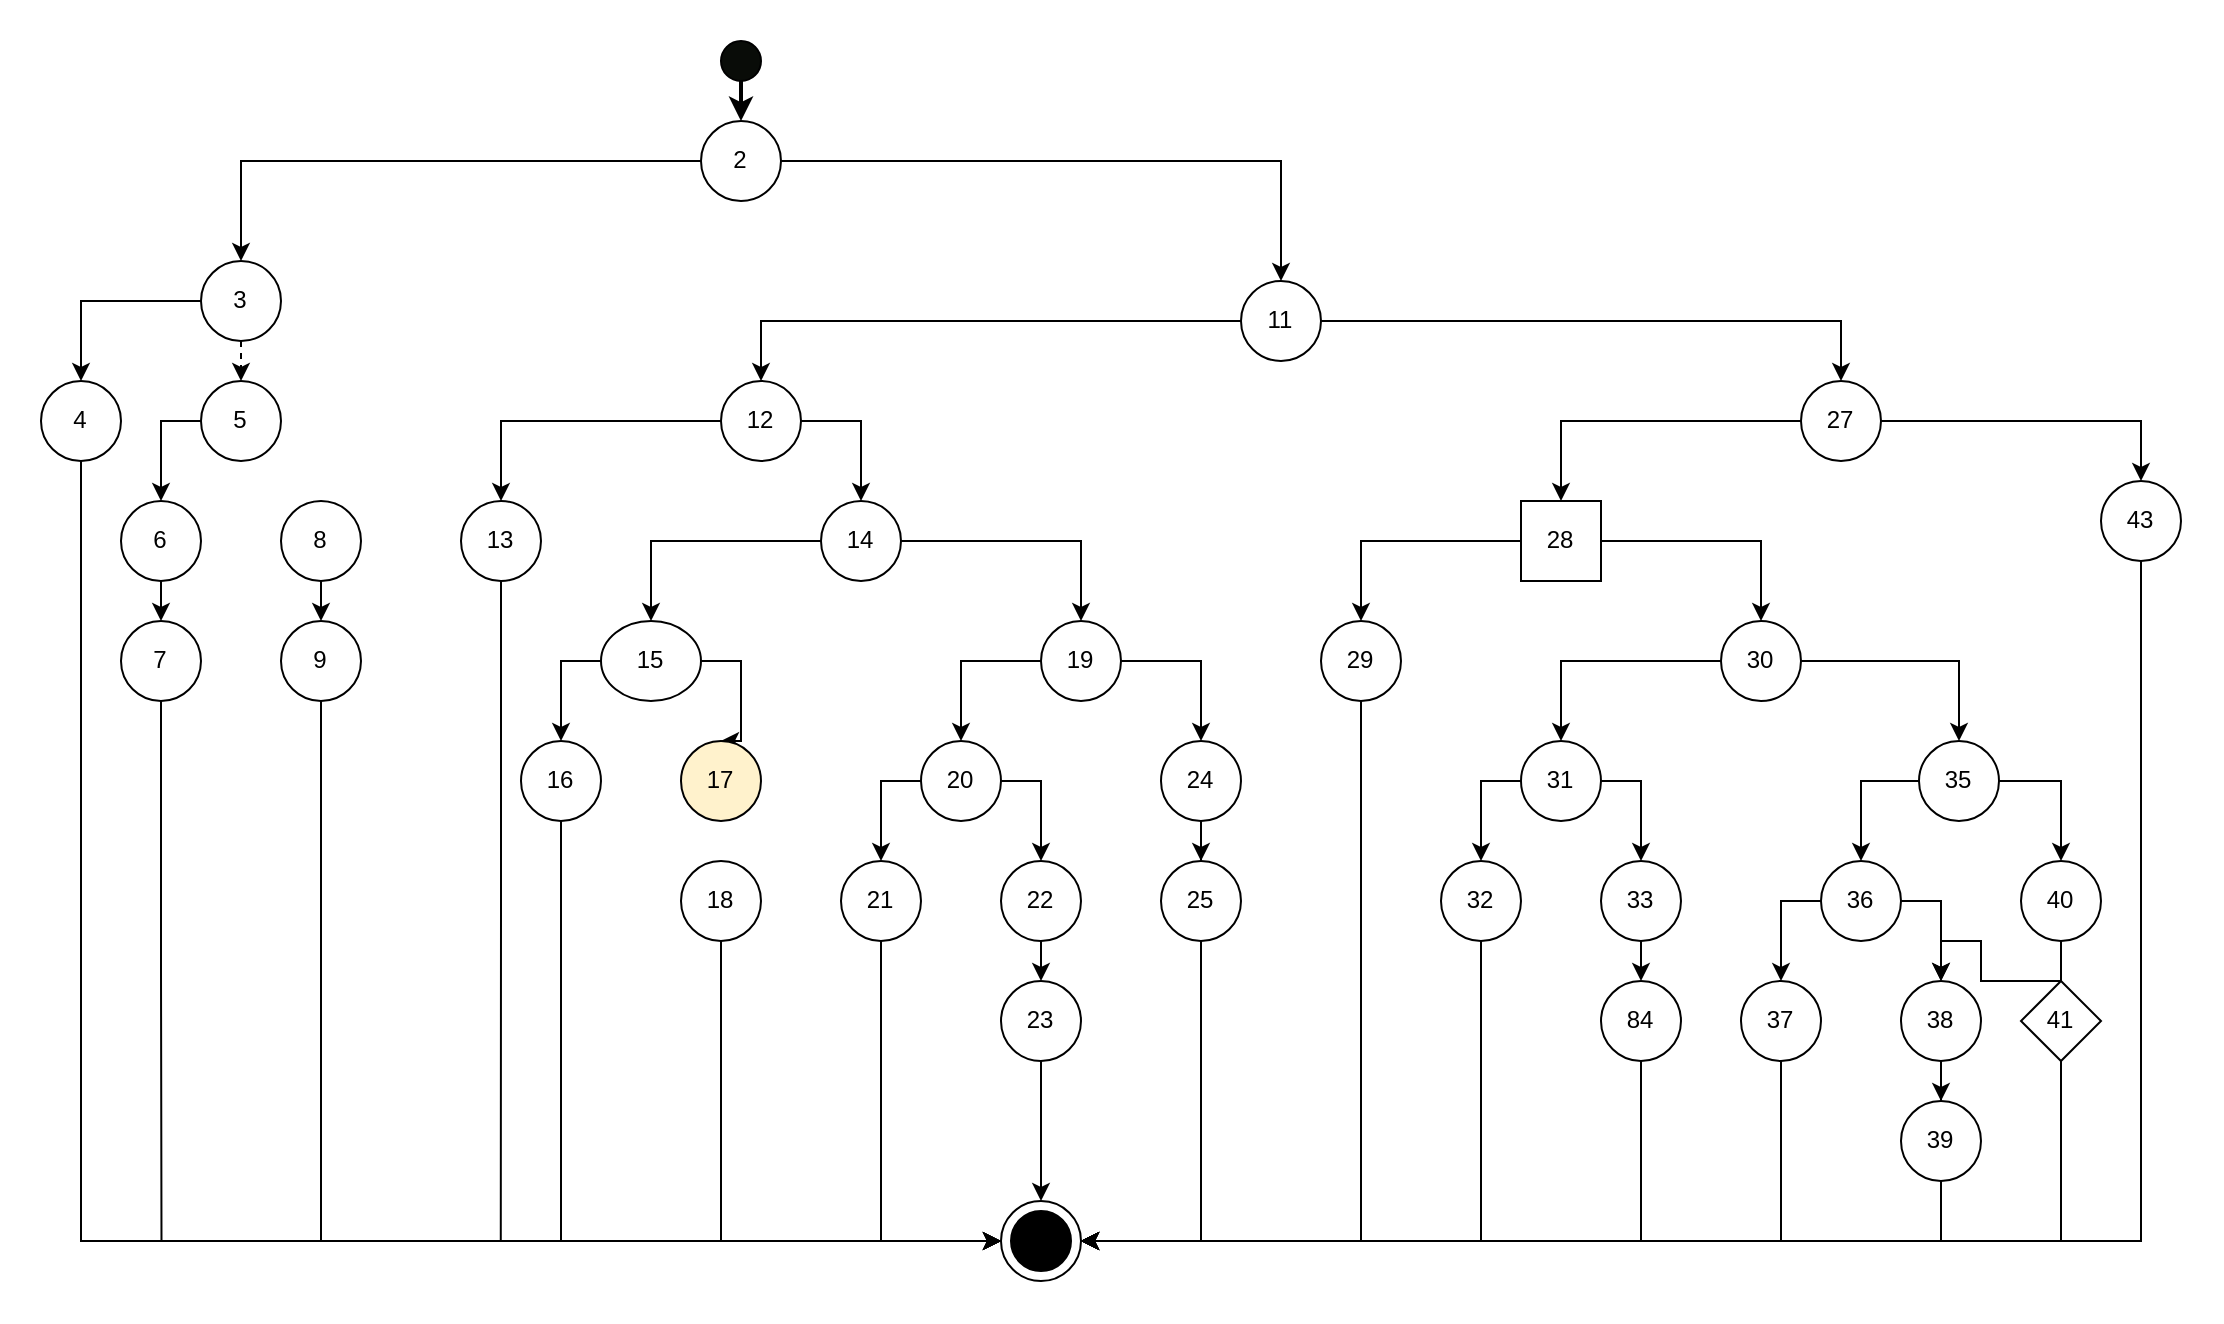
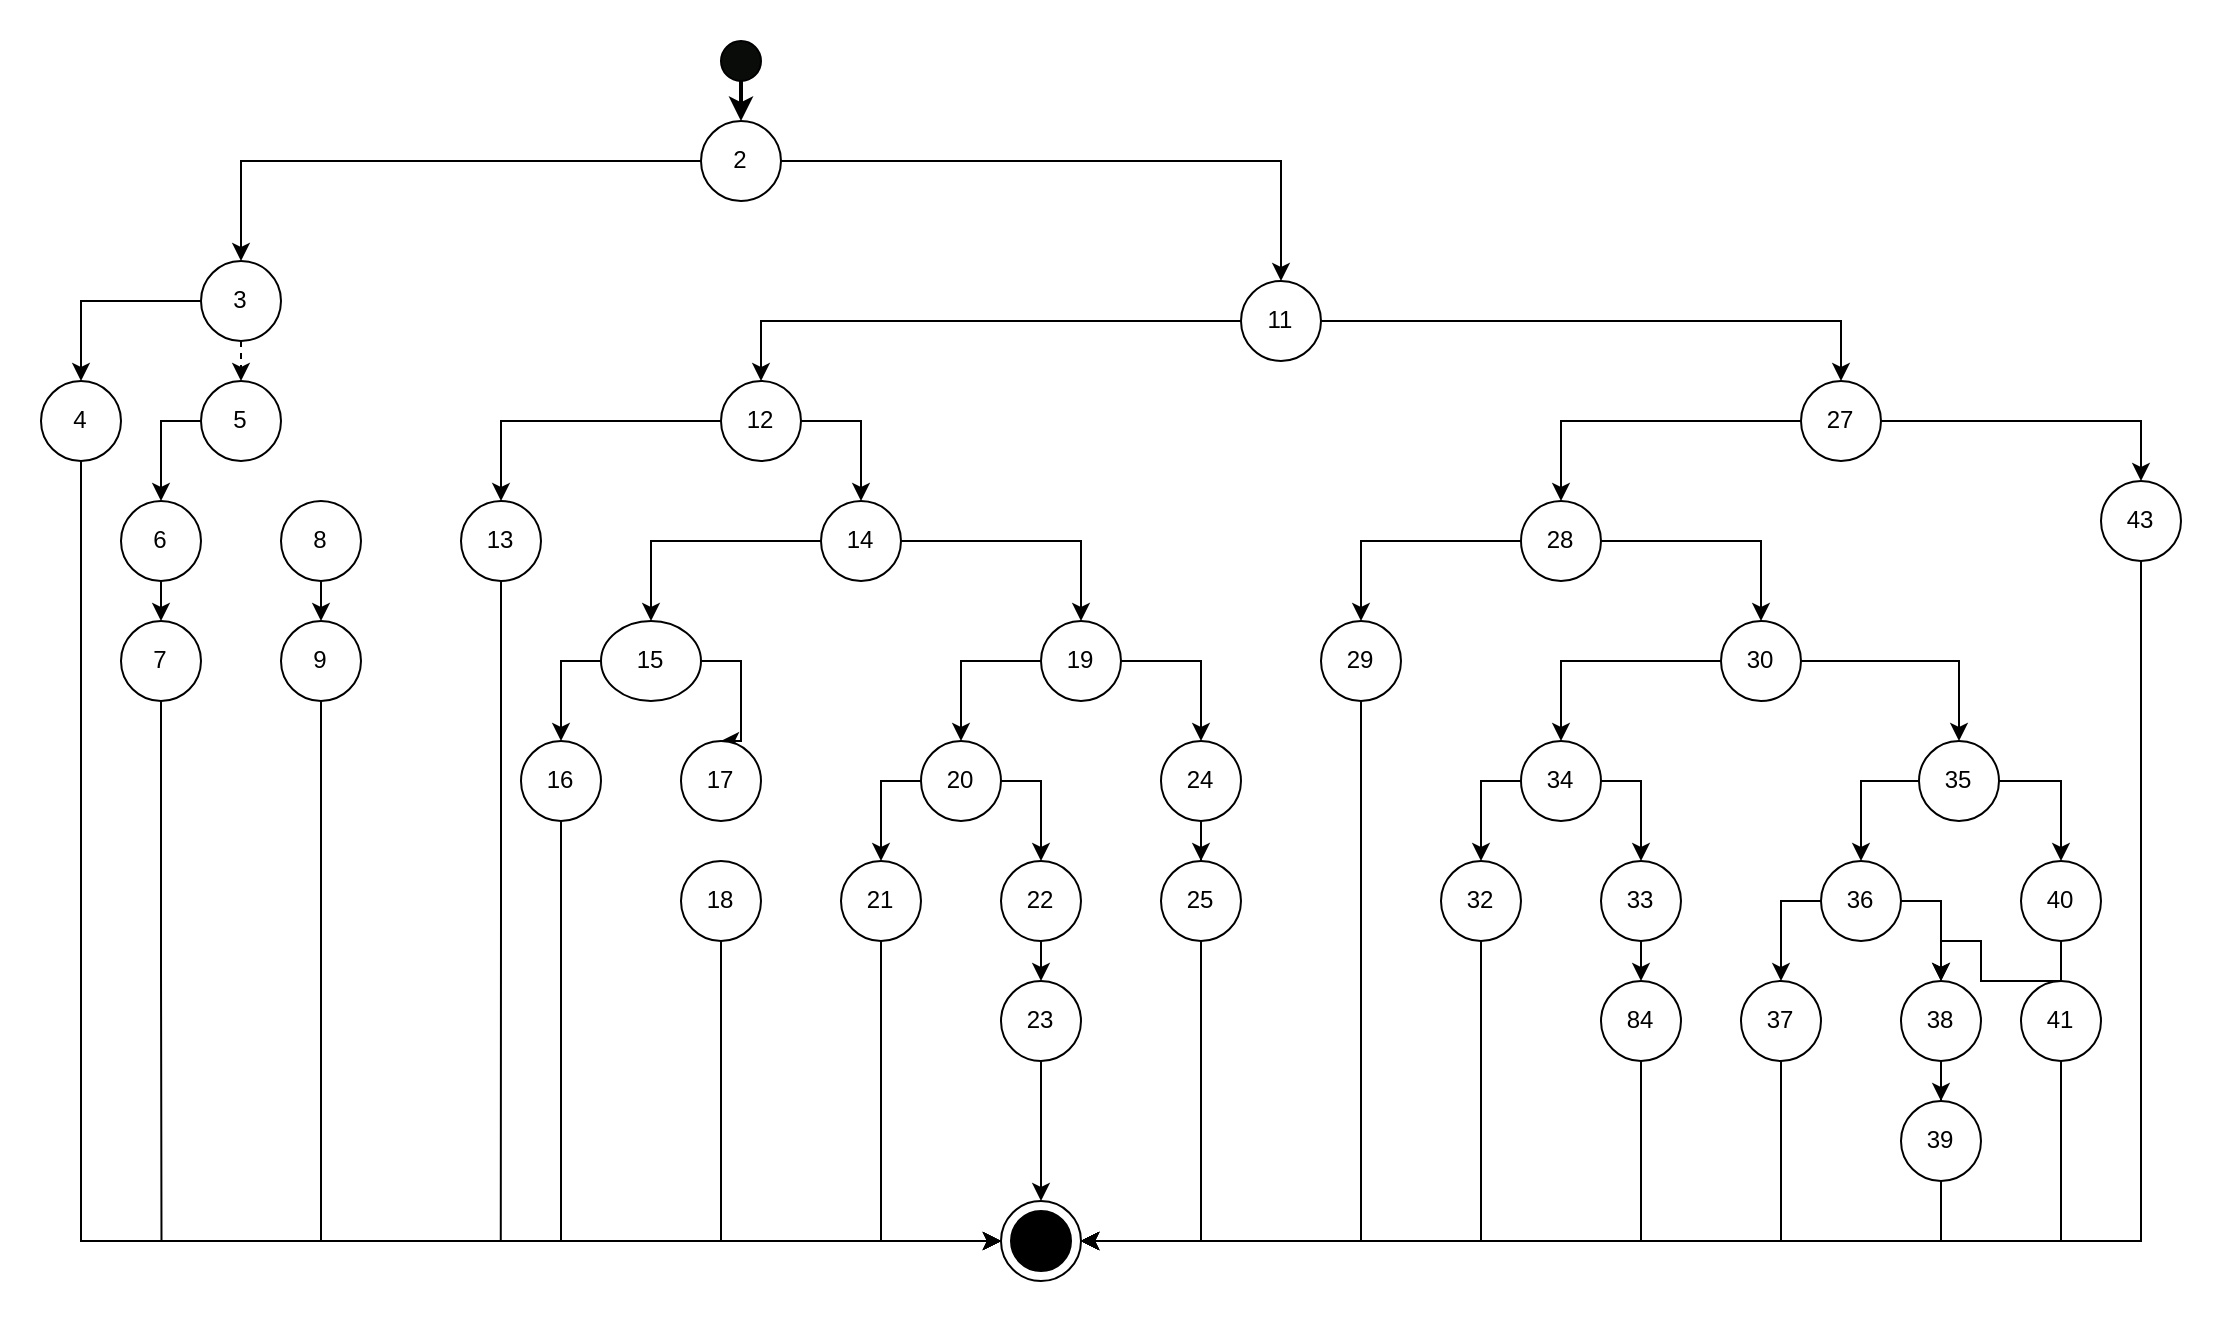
node "28": shape rectangle -> ellipse
node "17": fillcolor #fff2cc -> #ffffff
node "31": label "31" -> "34"
node "41": shape diamond -> ellipse
